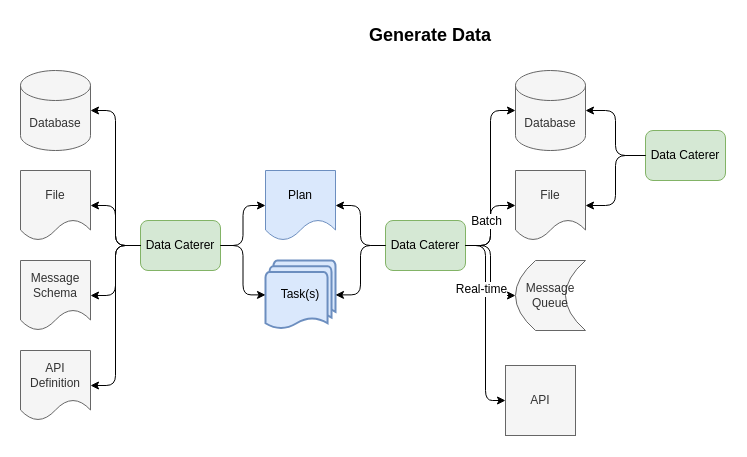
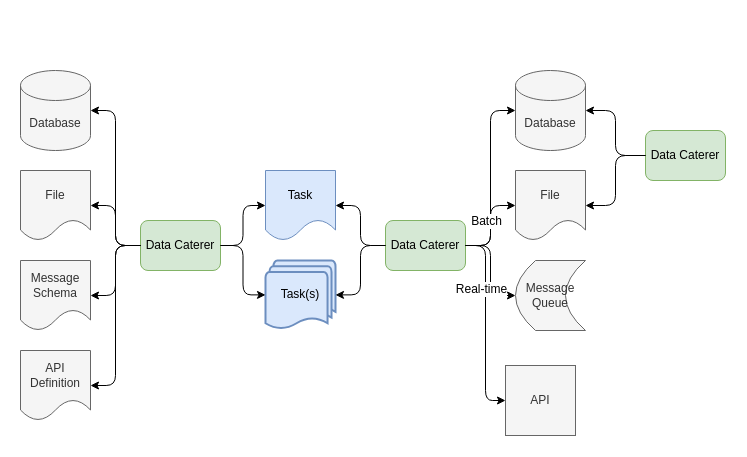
node "Generate Data": removed
node "Plan": label "Plan" -> "Task"
